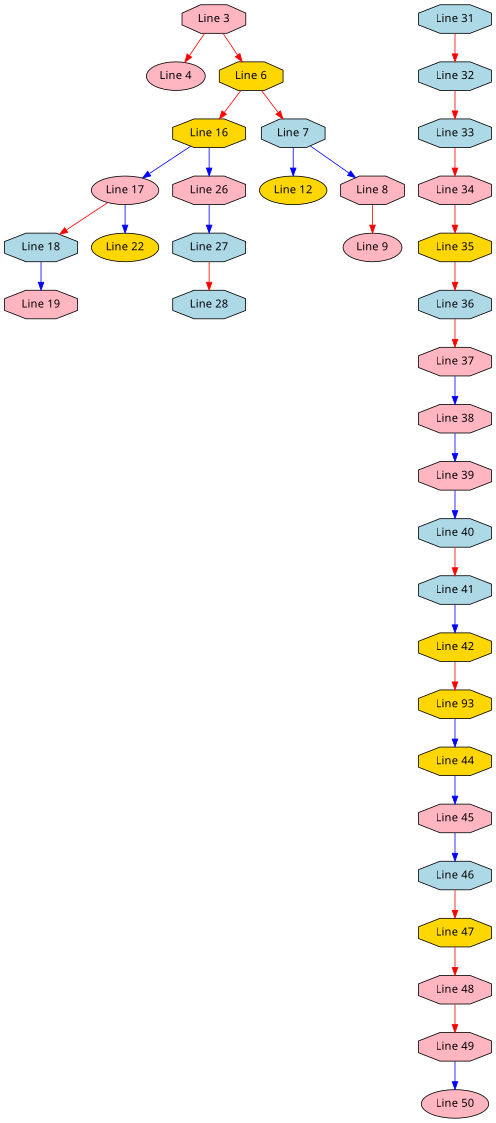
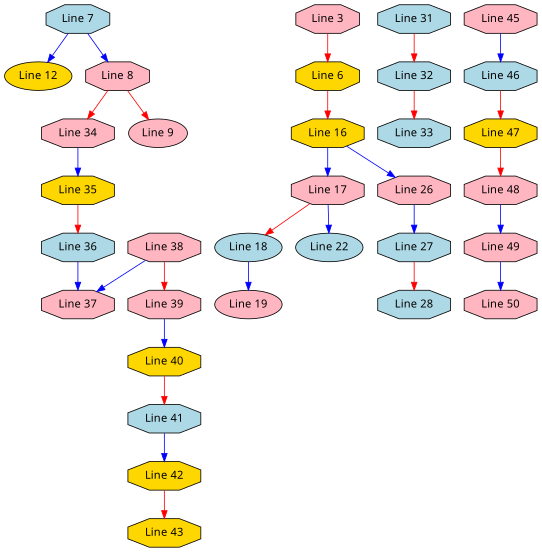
node "Line 4": removed
edge "Line 6" -> "Line 7": removed
edge "Line 33" -> "Line 34": now "Line 8" -> "Line 34"
node "Line 17": shape ellipse -> octagon
edge "Line 34" -> "Line 35": color red -> blue
node "Line 18": shape octagon -> ellipse
node "Line 22": fillcolor gold -> lightblue
node "Line 19": shape octagon -> ellipse
edge "Line 36" -> "Line 37": color red -> blue
edge "Line 37" -> "Line 38": reversed
edge "Line 38" -> "Line 39": color blue -> red
node "Line 40": fillcolor lightblue -> gold
node "Line 93": label "Line 93" -> "Line 43"
node "Line 44": removed
edge "Line 48" -> "Line 49": color red -> blue
node "Line 50": shape ellipse -> octagon
